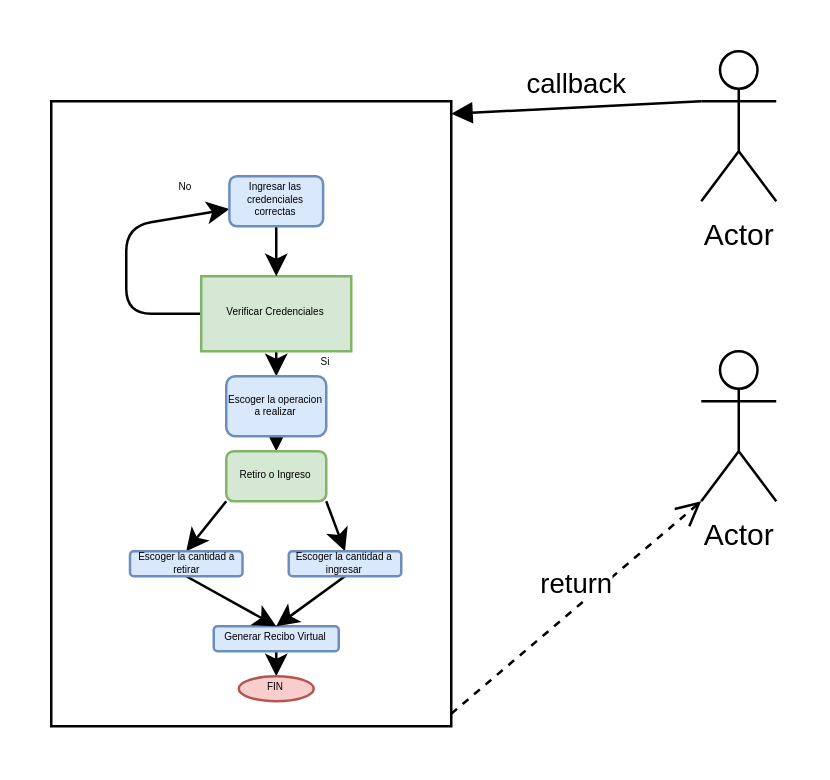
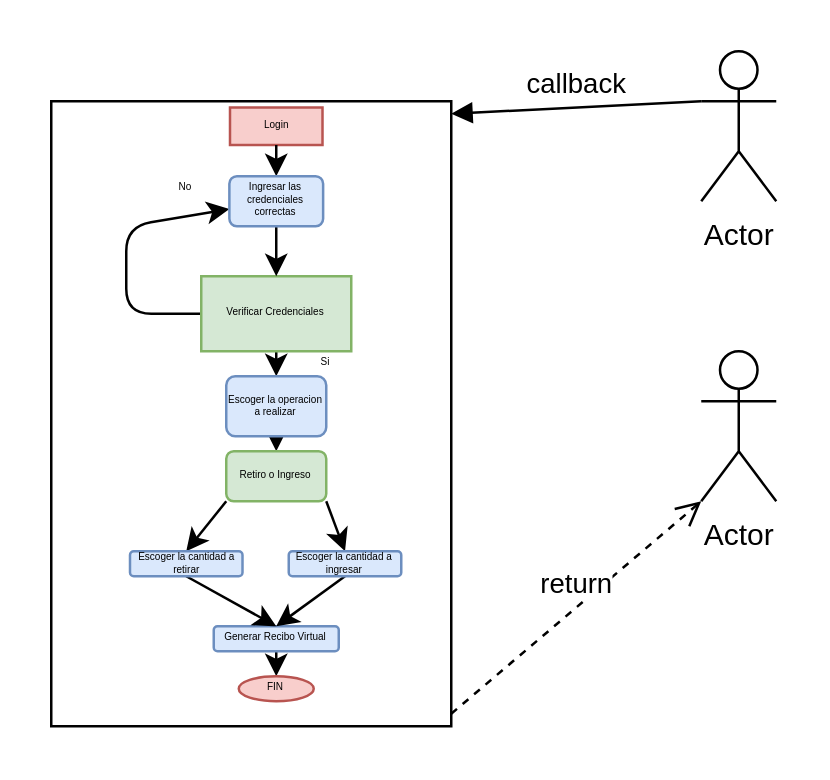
node "Login": added
edge "Login" -> "Ingresar las credenciales correctas": added
